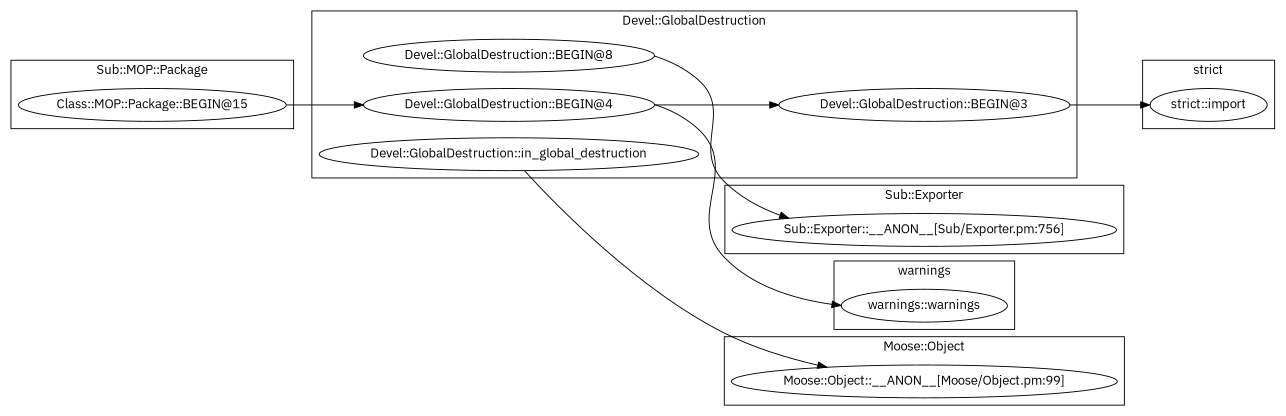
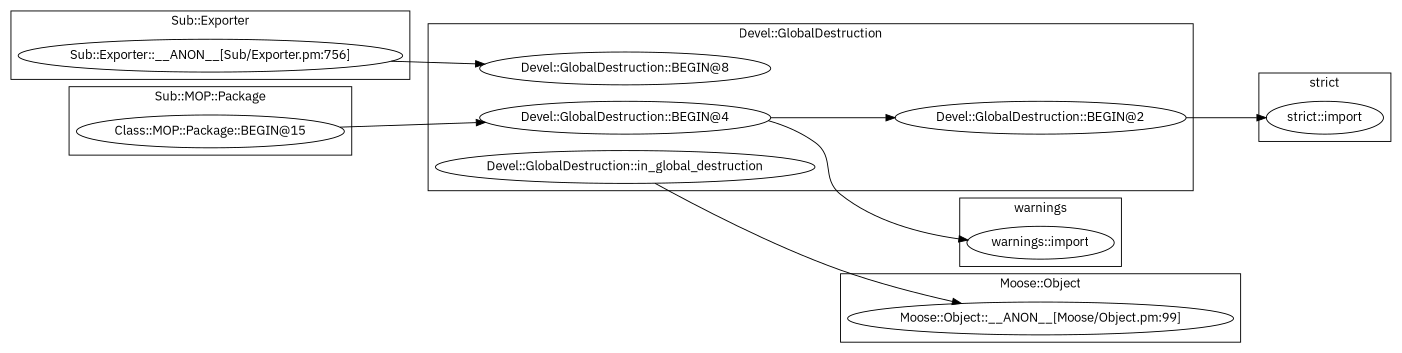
node "Devel::GlobalDestruction::BEGIN@3": label "Devel::GlobalDestruction::BEGIN@3" -> "Devel::GlobalDestruction::BEGIN@2"
edge "Devel::GlobalDestruction::BEGIN@8" -> "Sub::Exporter::__ANON__[Sub/Exporter.pm:756]": reversed
node "warnings::warnings": label "warnings::warnings" -> "warnings::import"
